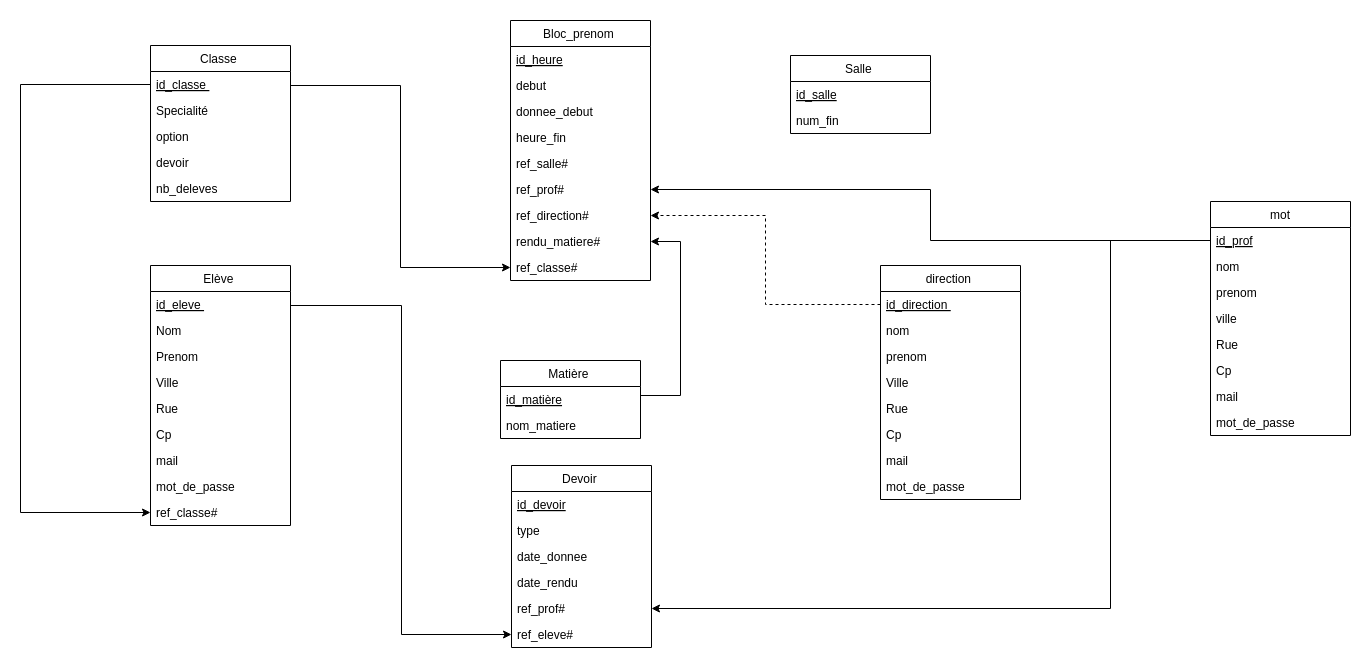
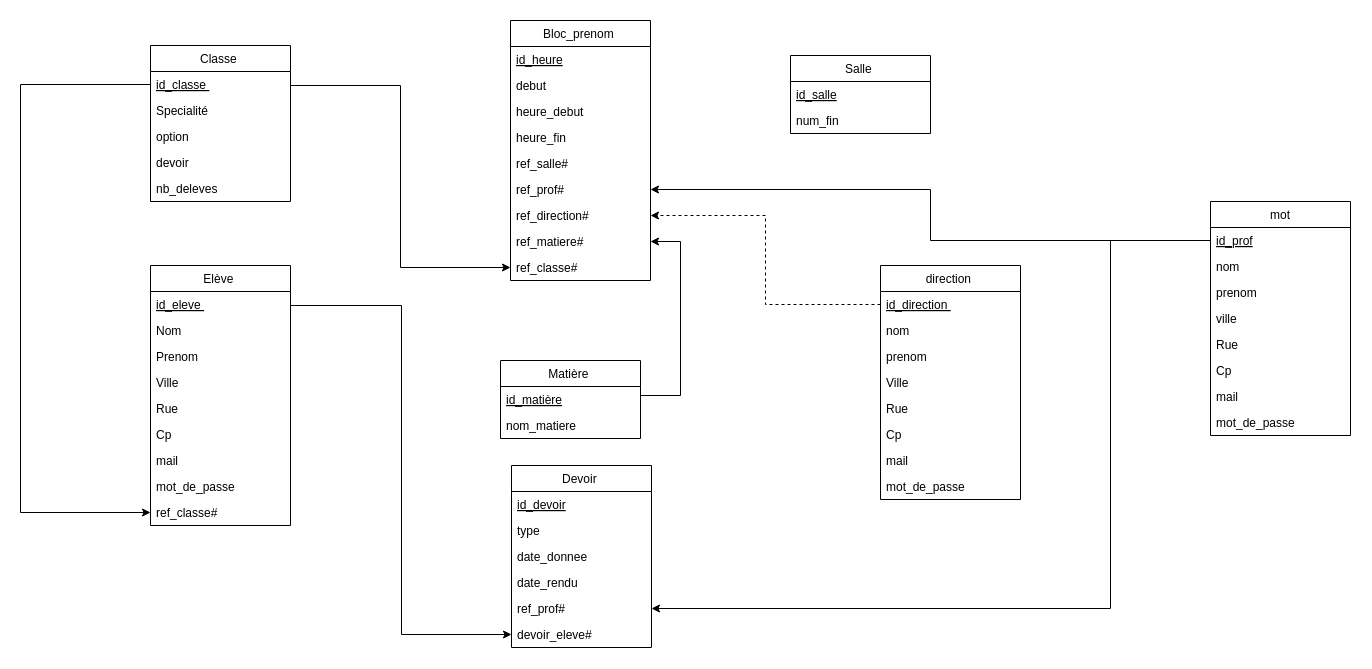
node "donnee_debut": label "donnee_debut" -> "heure_debut"
node "rendu_matiere#": label "rendu_matiere#" -> "ref_matiere#"
node "ref_eleve#": label "ref_eleve#" -> "devoir_eleve#"
